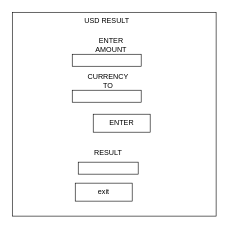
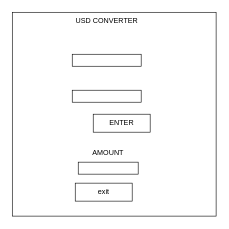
node "USD RESULT": label "USD RESULT" -> "USD CONVERTER"
node "ENTER AMOUNT": removed
node "CURRENCY TO": removed
node "RESULT": label "RESULT" -> "AMOUNT"
